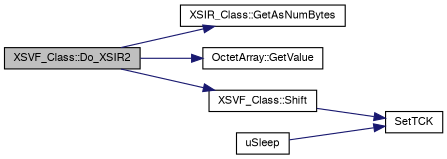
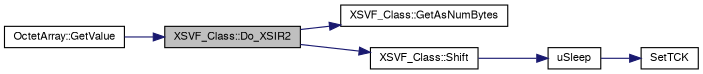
node "XSIR_Class::GetAsNumBytes": label "XSIR_Class::GetAsNumBytes" -> "XSVF_Class::GetAsNumBytes"
edge "XSVF_Class::Do_XSIR2" -> "OctetArray::GetValue": reversed
edge "XSVF_Class::Shift" -> "SetTCK": now "XSVF_Class::Shift" -> "uSleep"
